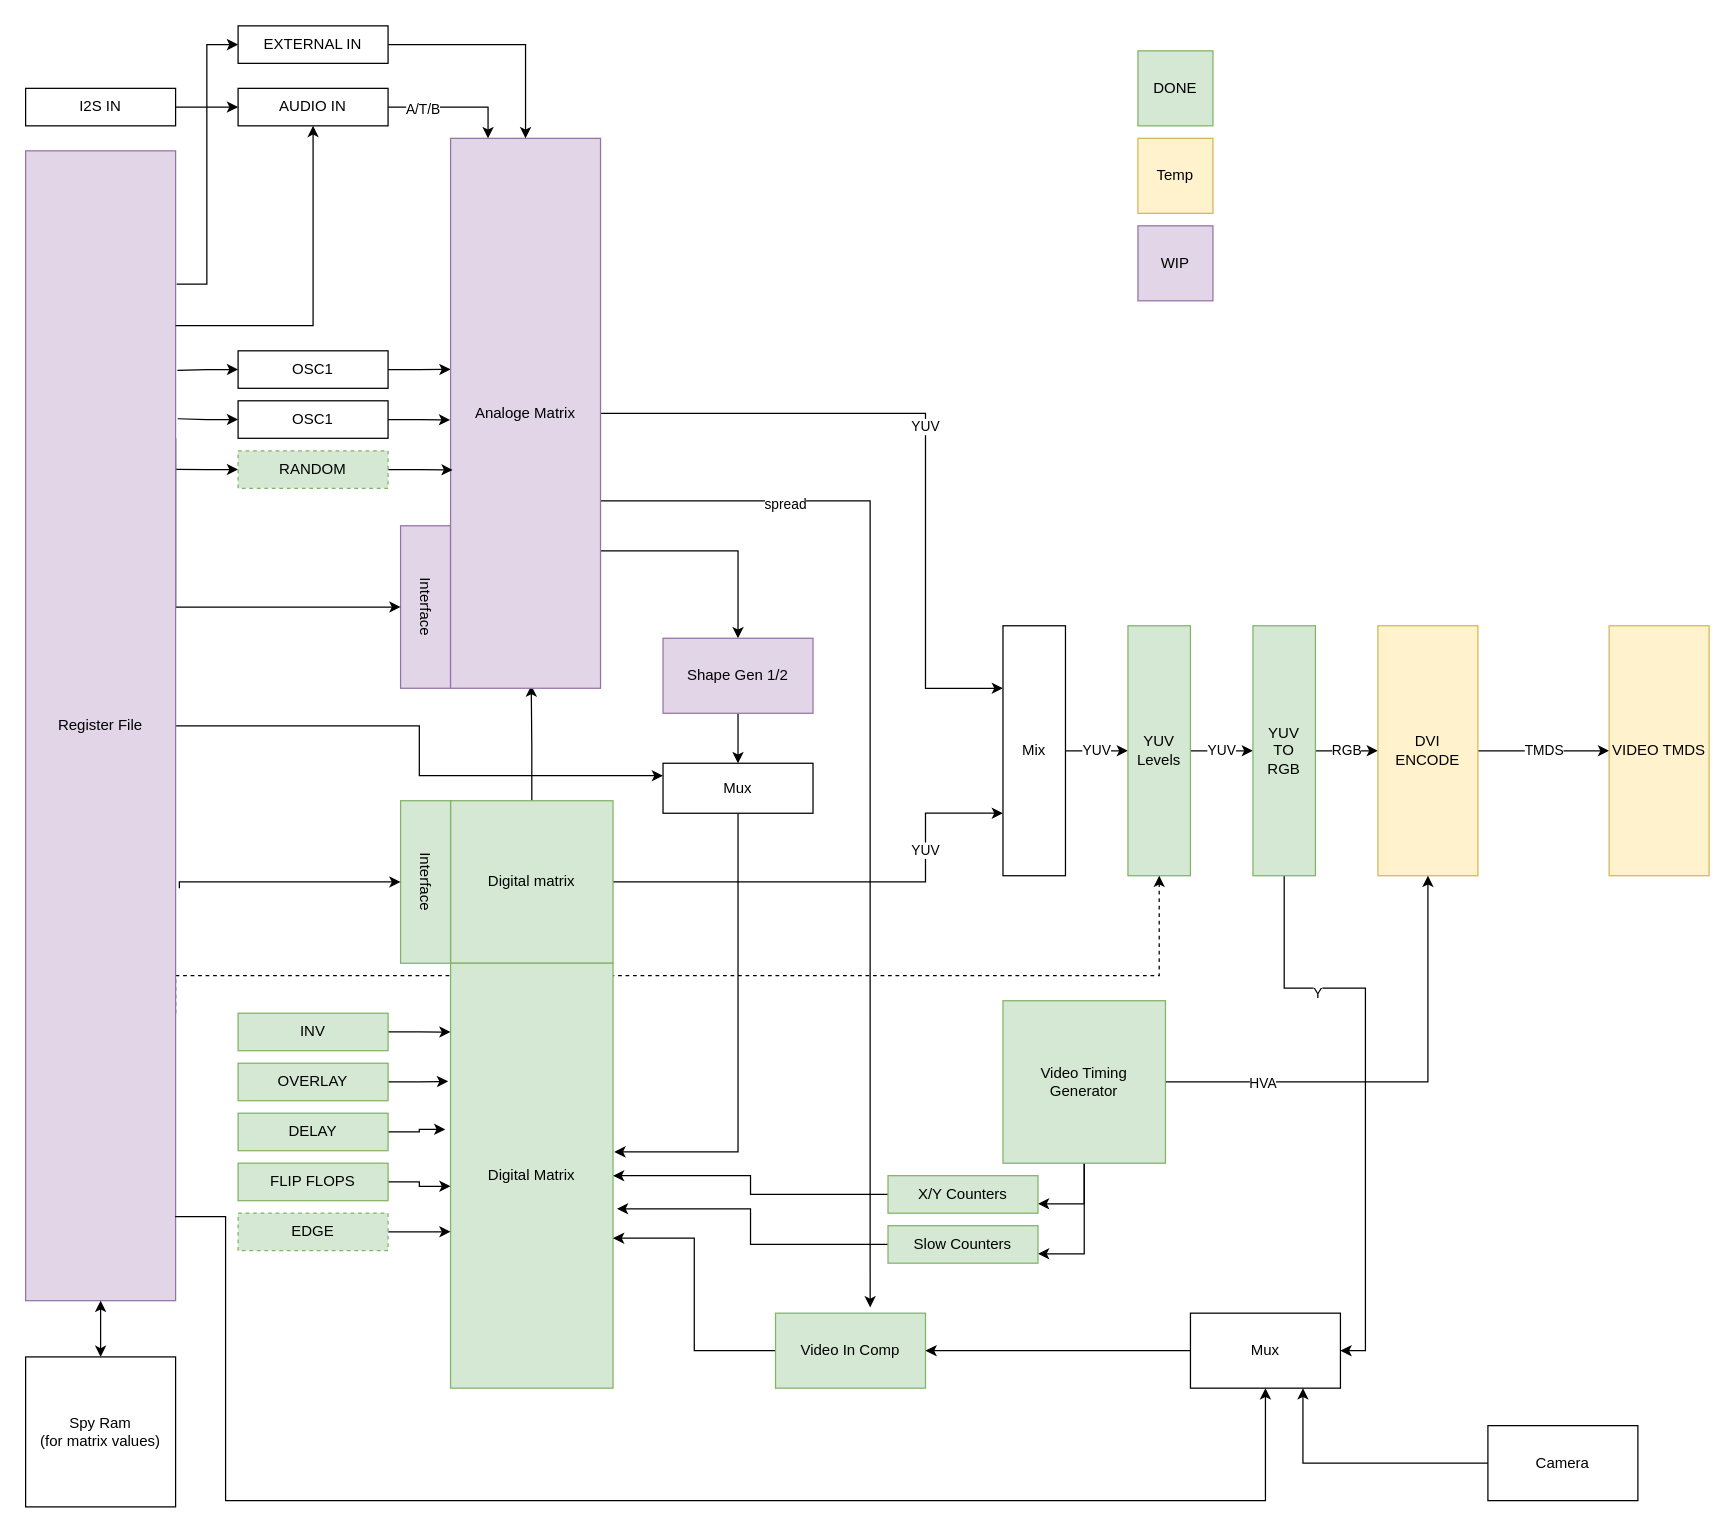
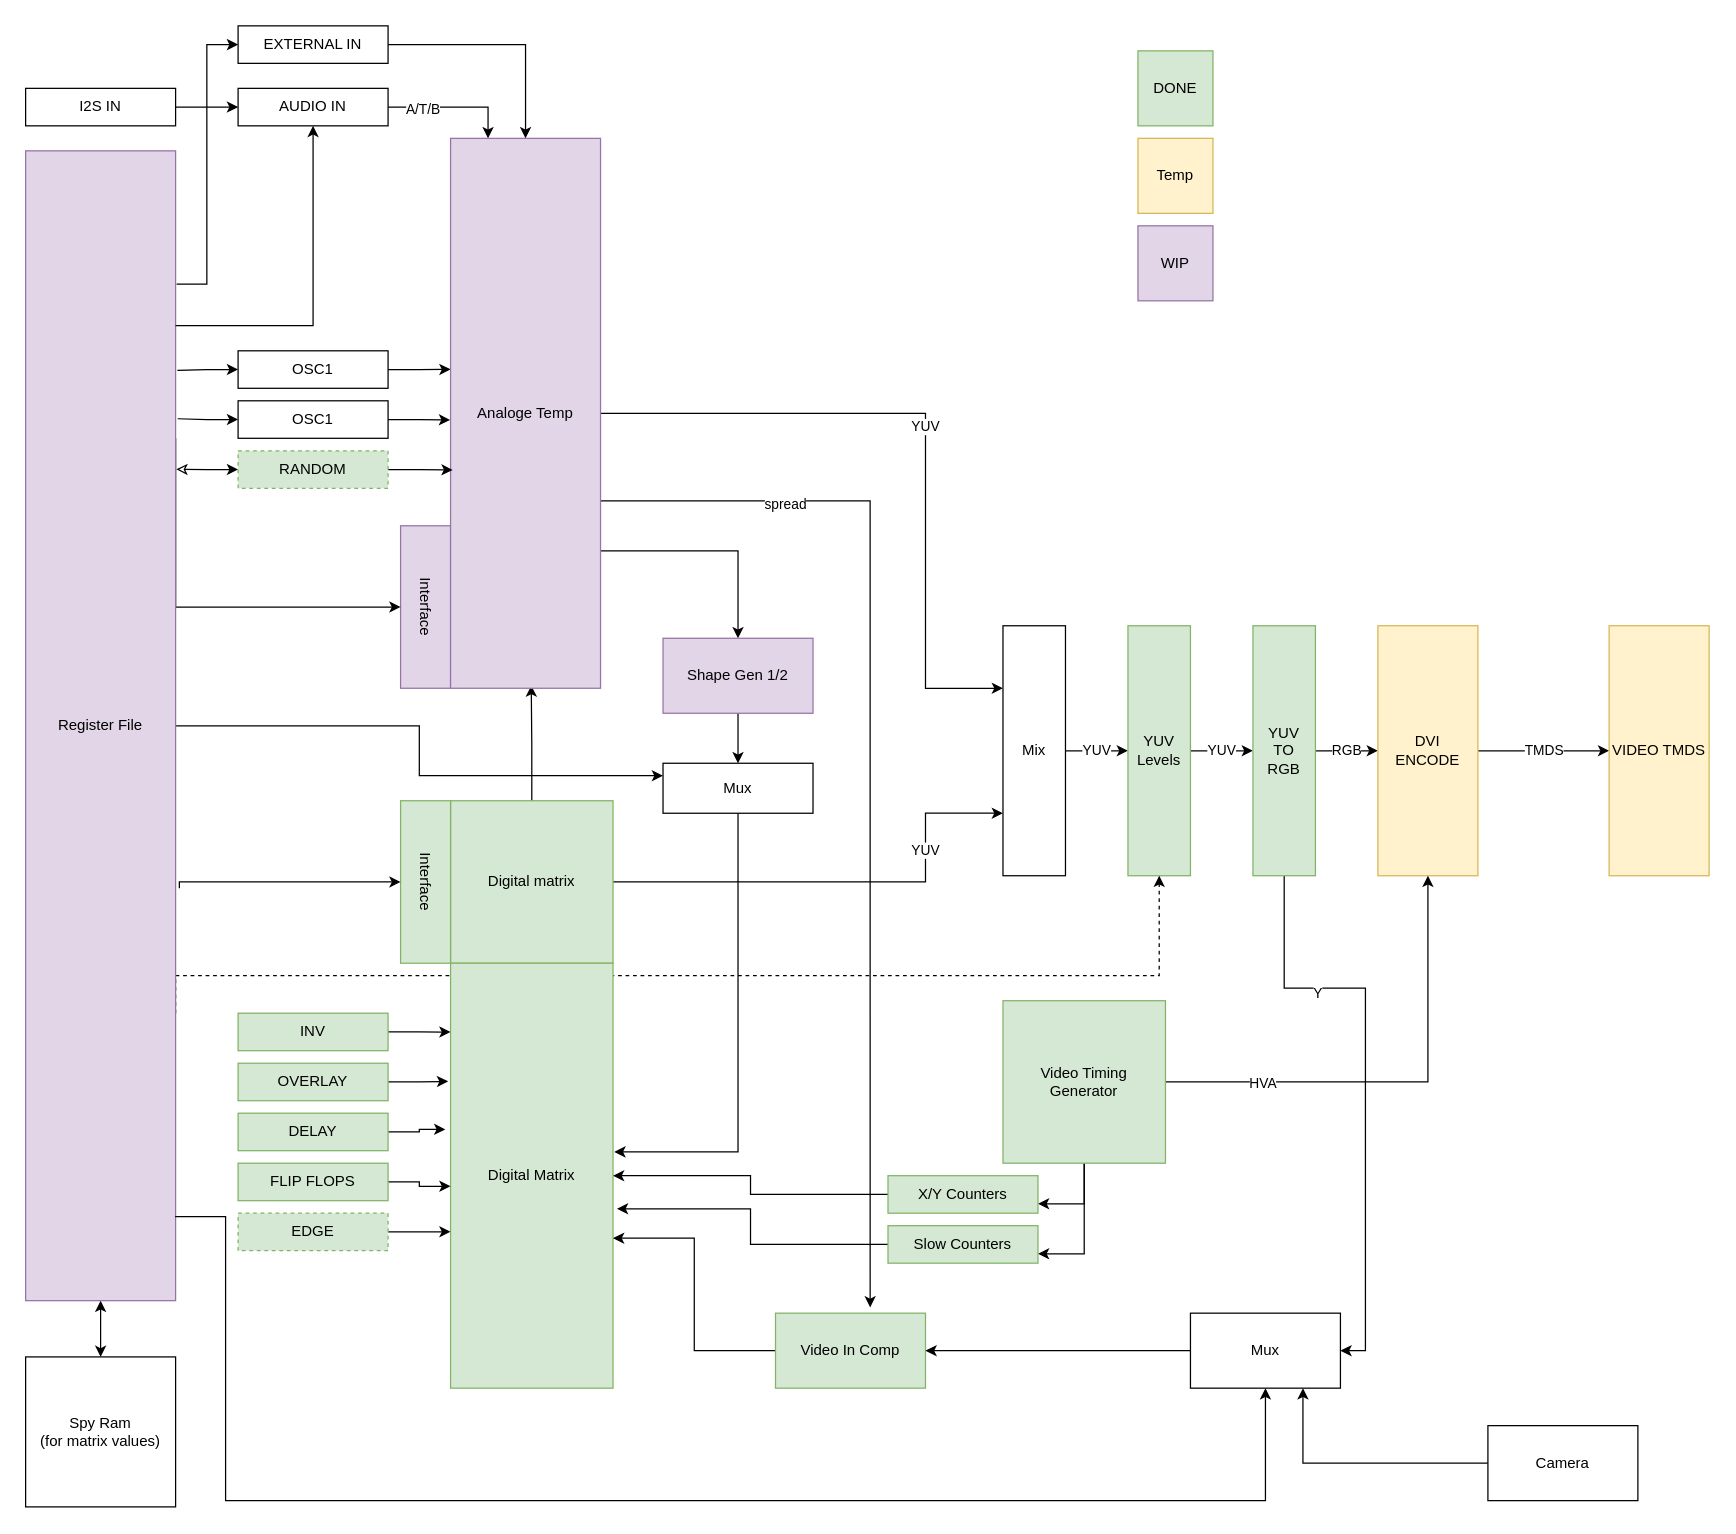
node "Analoge Matrix": label "Analoge Matrix" -> "Analoge Temp"
edge "Register File" -> "RANDOM": arrowhead none -> classic
